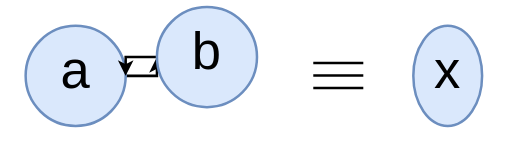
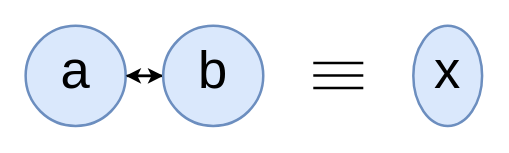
node "b": moved (207, 57) -> (213, 76)
